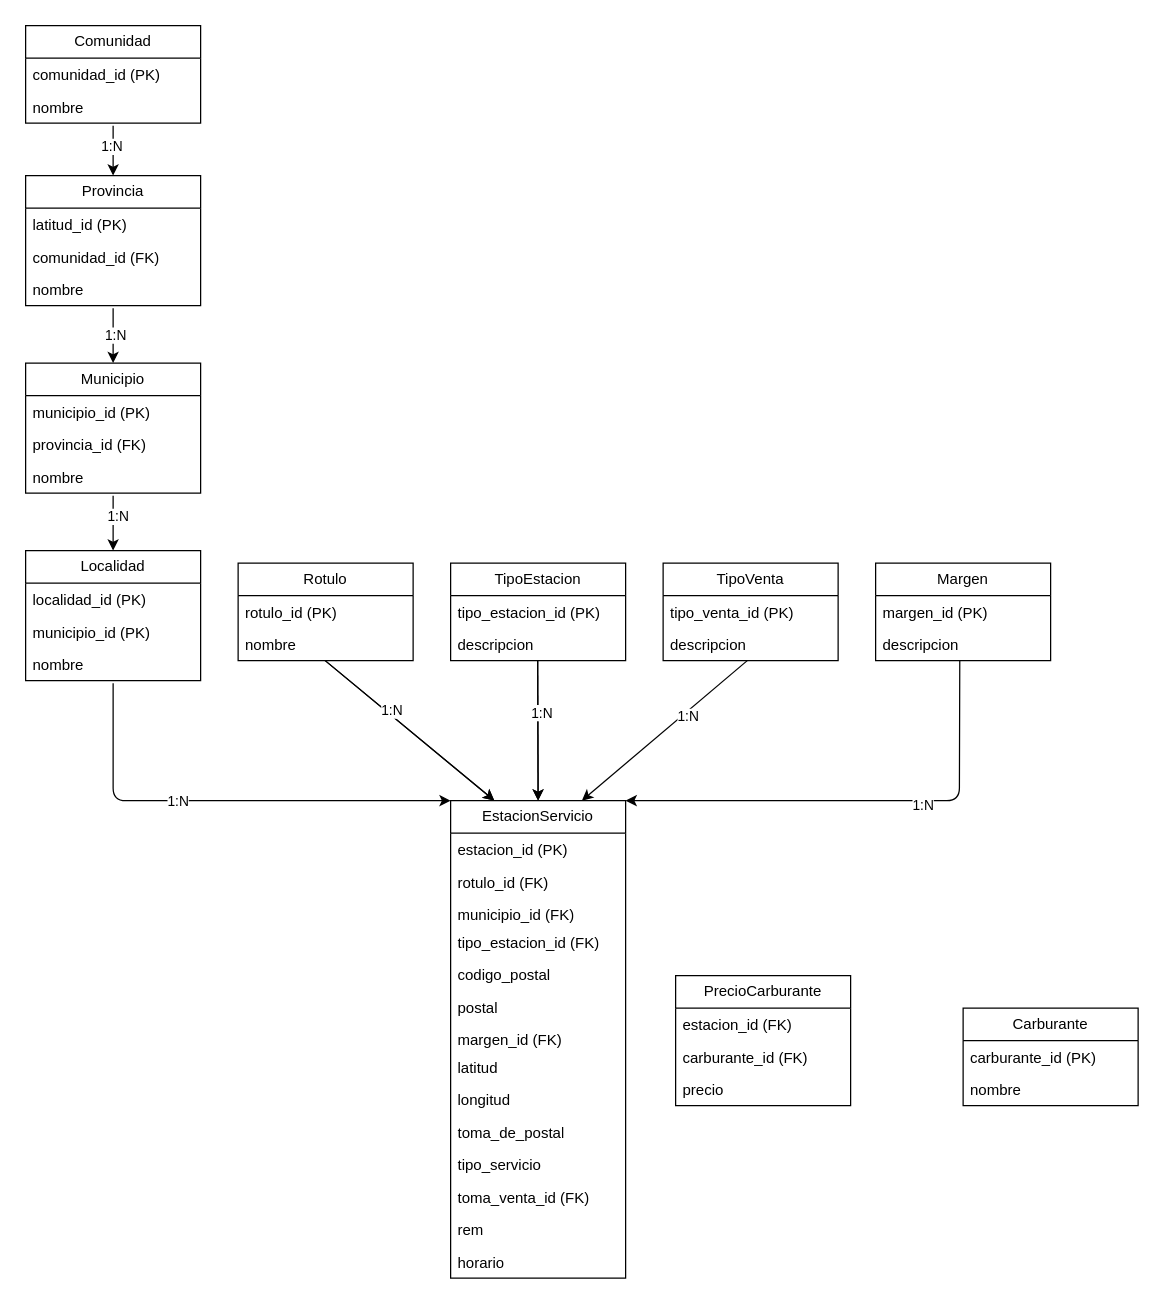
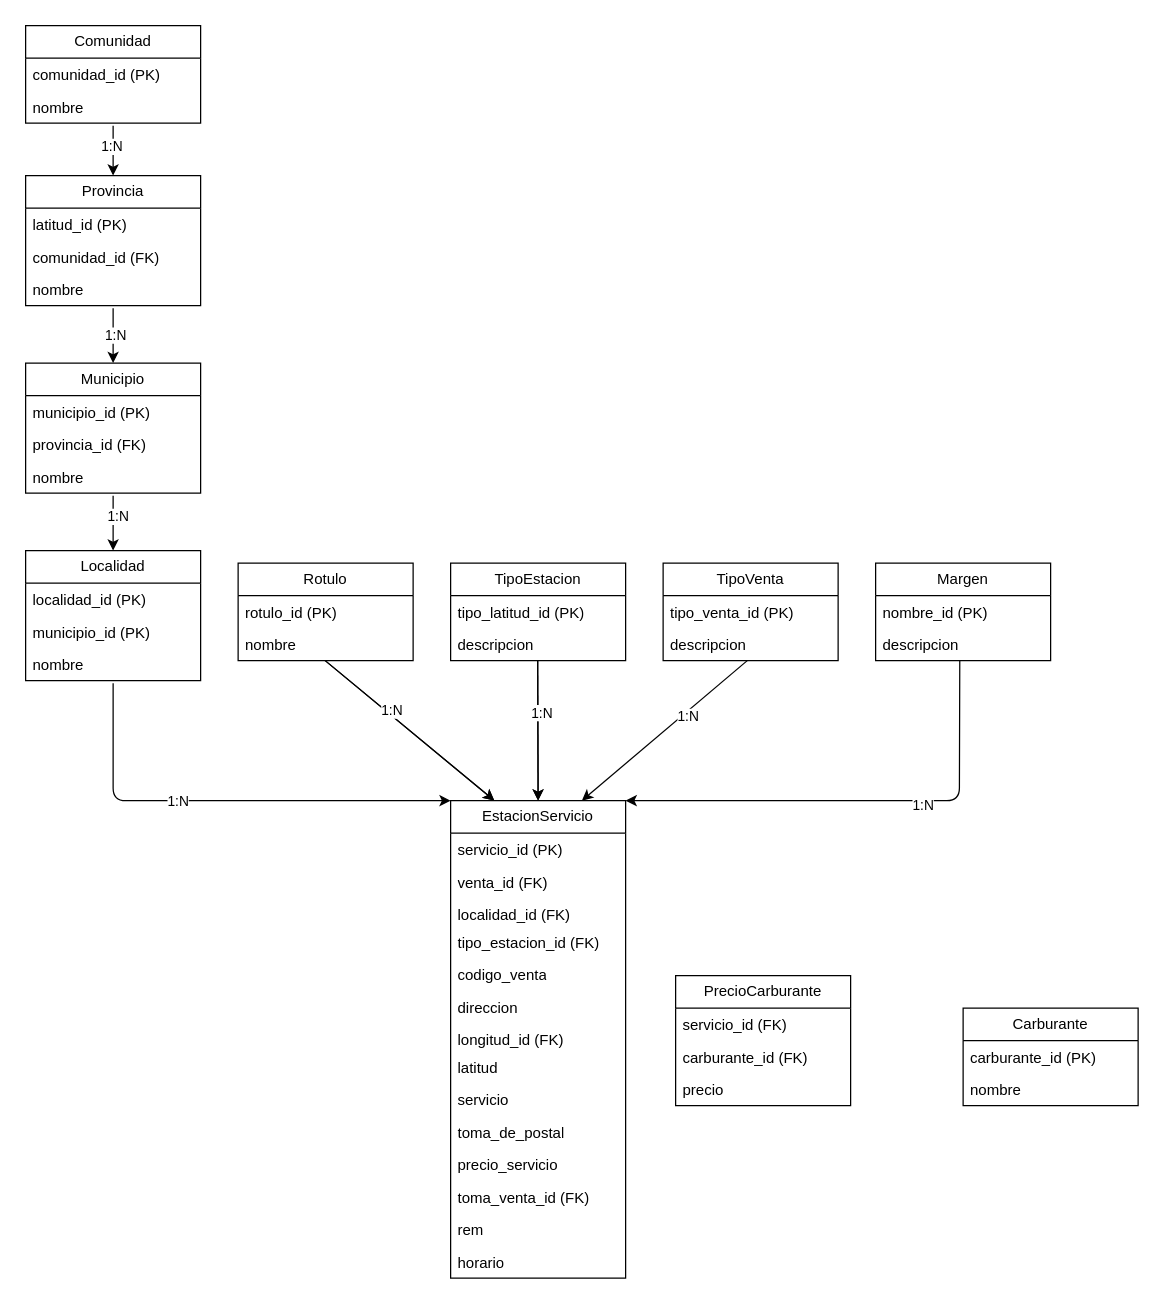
node "tipo_estacion_id (PK)": label "tipo_estacion_id (PK)" -> "tipo_latitud_id (PK)"
node "margen_id (PK)": label "margen_id (PK)" -> "nombre_id (PK)"
node "estacion_id (PK)": label "estacion_id (PK)" -> "servicio_id (PK)"
node "rotulo_id (FK)": label "rotulo_id (FK)" -> "venta_id (FK)"
node "municipio_id (FK)": label "municipio_id (FK)" -> "localidad_id (FK)"
node "codigo_postal": label "codigo_postal" -> "codigo_venta"
node "postal": label "postal" -> "direccion"
node "estacion_id (FK)": label "estacion_id (FK)" -> "servicio_id (FK)"
node "margen_id (FK)": label "margen_id (FK)" -> "longitud_id (FK)"
node "longitud": label "longitud" -> "servicio"
node "tipo_servicio": label "tipo_servicio" -> "precio_servicio"
